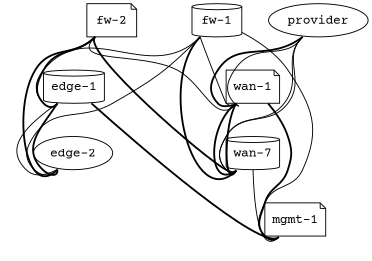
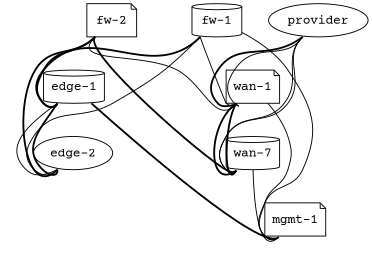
edge "fw-1" -- "edge-1": style solid -> bold
edge "fw-1" -- "wan-7": removed
edge "wan-1" -- "mgmt-1": style bold -> solid
